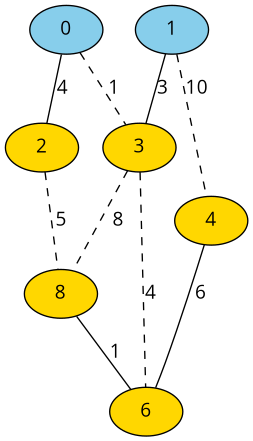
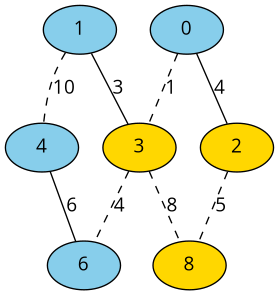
node "4": fillcolor gold -> skyblue
edge "8" -- "6": removed, label "1"
node "6": fillcolor gold -> skyblue
